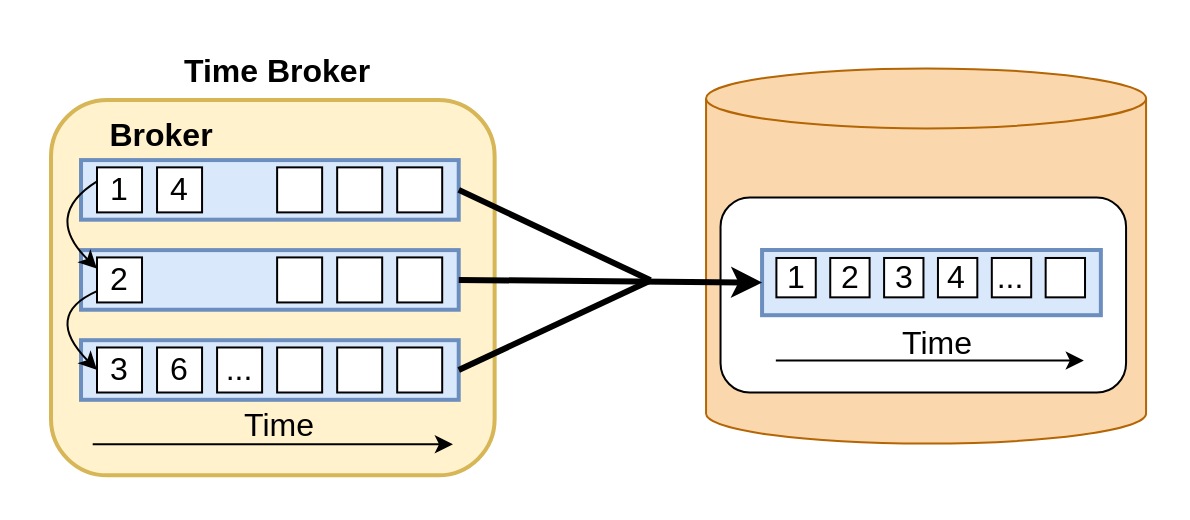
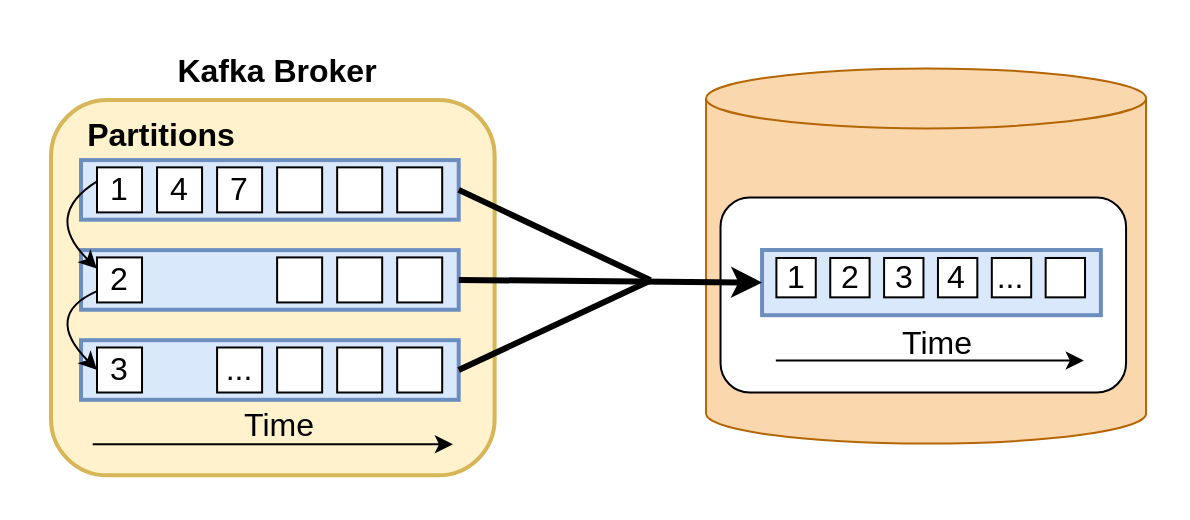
node "Time Broker": label "Time Broker" -> "Kafka Broker"
node "Broker": label "Broker" -> "Partitions"
node "7": added
node "6": removed
